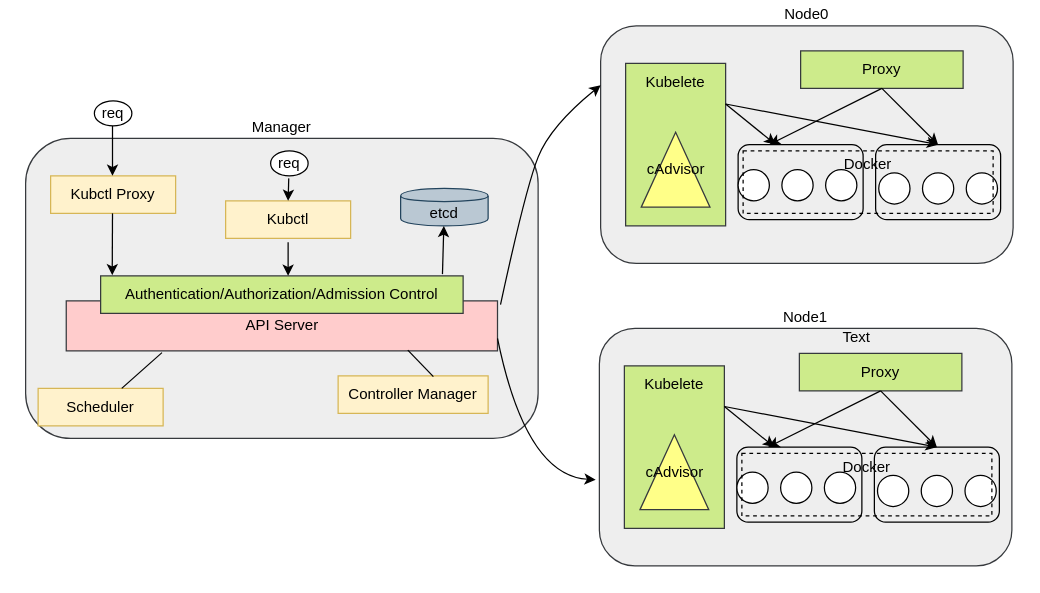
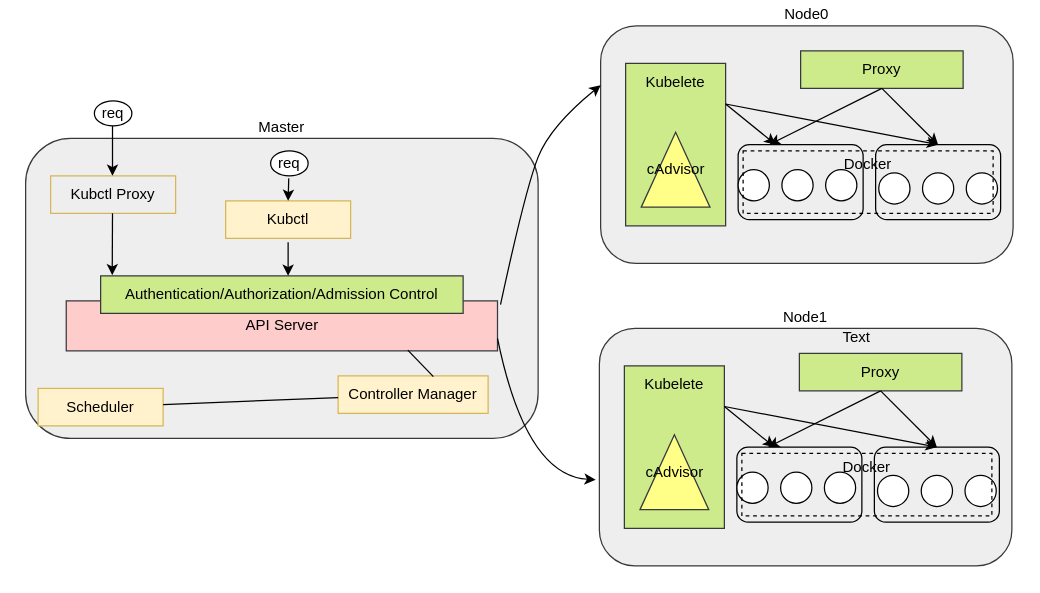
node "Manager": label "Manager" -> "Master"
node "Kubctl Proxy": fillcolor #fff2cc -> #eeeeee
node "etcd": removed
edge "Authentication/Authorization/Admission Control" -> "etcd": removed
edge "API Server" -- "Scheduler": now "Controller Manager" -- "Scheduler"
